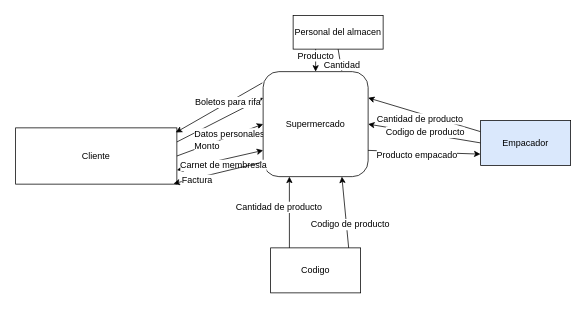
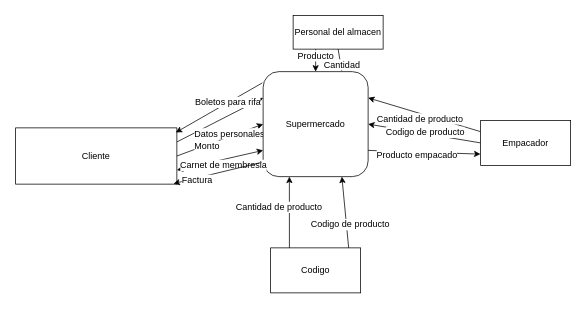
node "Empacador": fillcolor #dae8fc -> #ffffff
